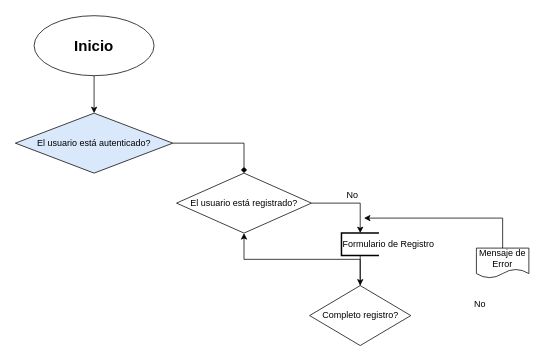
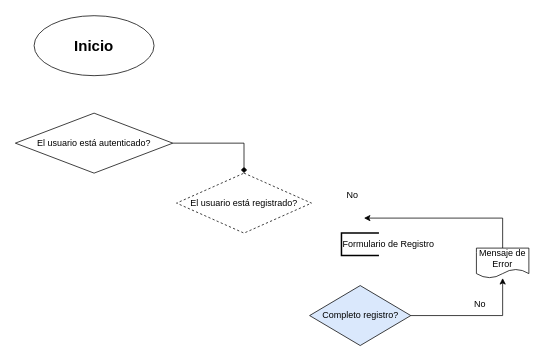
edge "Inicio" -> "El usuario está autenticado?": removed
node "El usuario está autenticado?": fillcolor #dae8fc -> #ffffff
node "El usuario está registrado?": style solid -> dashed
edge "El usuario está registrado?" -> "Formulario de Registro": removed
edge "Formulario de Registro" -> "Completo registro?": removed
edge "Completo registro?" -> "El usuario está registrado?": now "Completo registro?" -> "Mensaje de Error"
node "Completo registro?": fillcolor #ffffff -> #dae8fc
